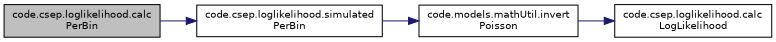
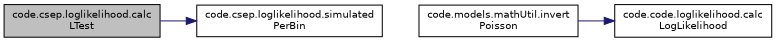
node "code.csep.loglikelihood.calc PerBin": label "code.csep.loglikelihood.calc PerBin" -> "code.csep.loglikelihood.calc LTest"
edge "code.csep.loglikelihood.simulated PerBin" -> "code.models.mathUtil.invert Poisson": removed
node "code.csep.loglikelihood.calc LogLikelihood": label "code.csep.loglikelihood.calc LogLikelihood" -> "code.code.loglikelihood.calc LogLikelihood"
